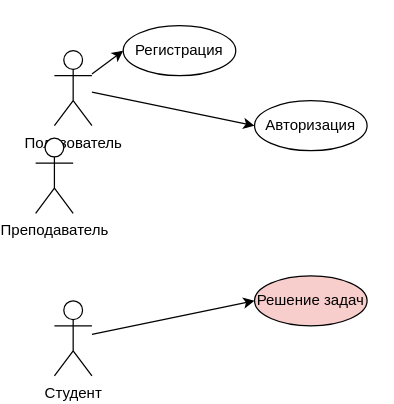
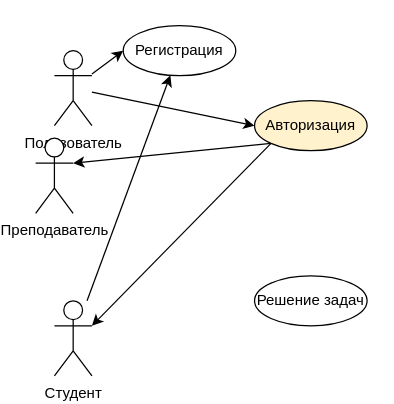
node "Авторизация": fillcolor #ffffff -> #fff2cc
edge "Авторизация" -> "Преподаватель": added
edge "Авторизация" -> "Студент": added
node "Решение задач": fillcolor #f8cecc -> #ffffff
edge "Студент" -> "Решение задач": now "Студент" -> "Регистрация"
